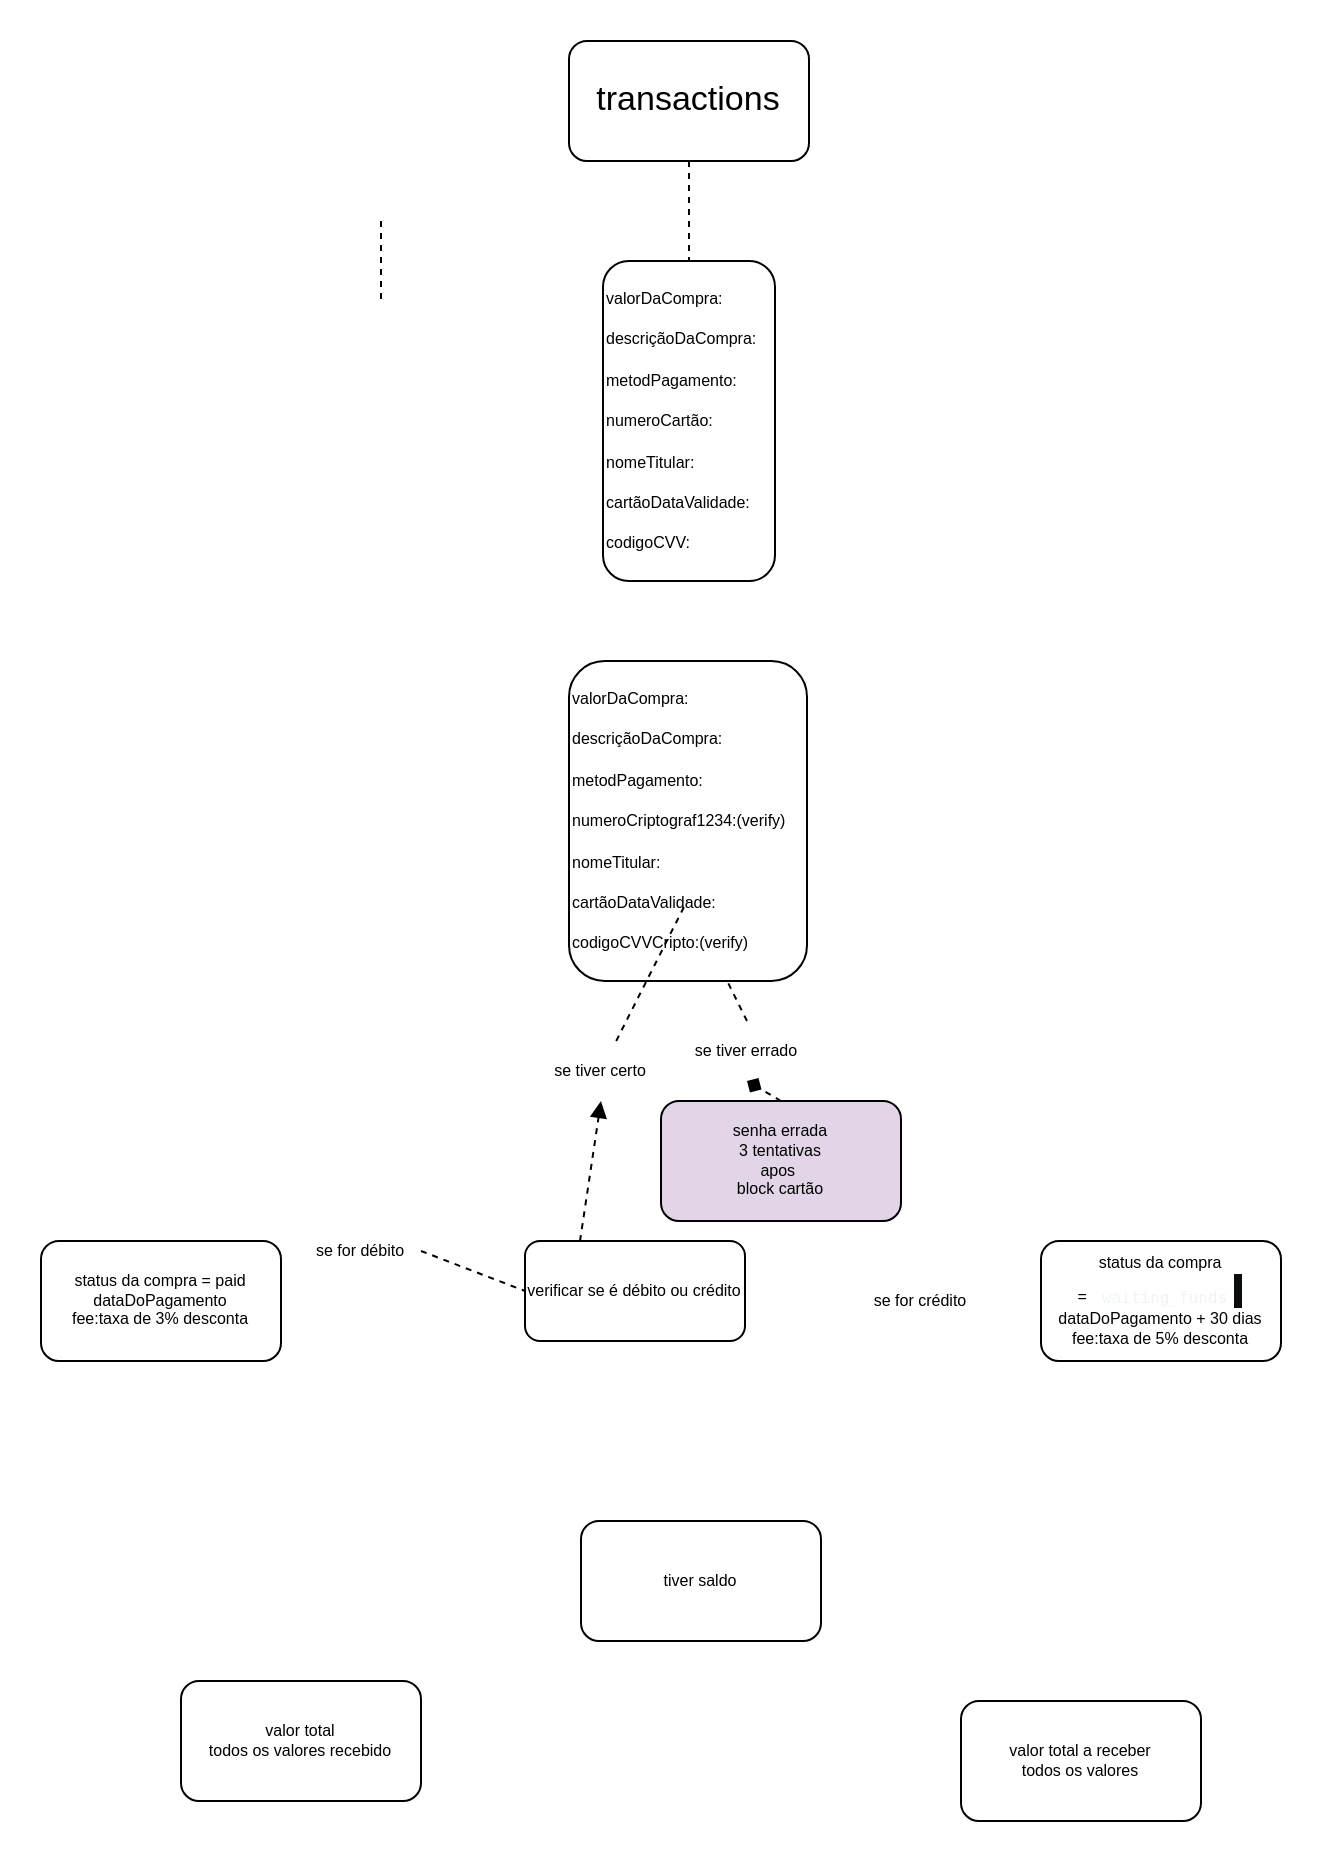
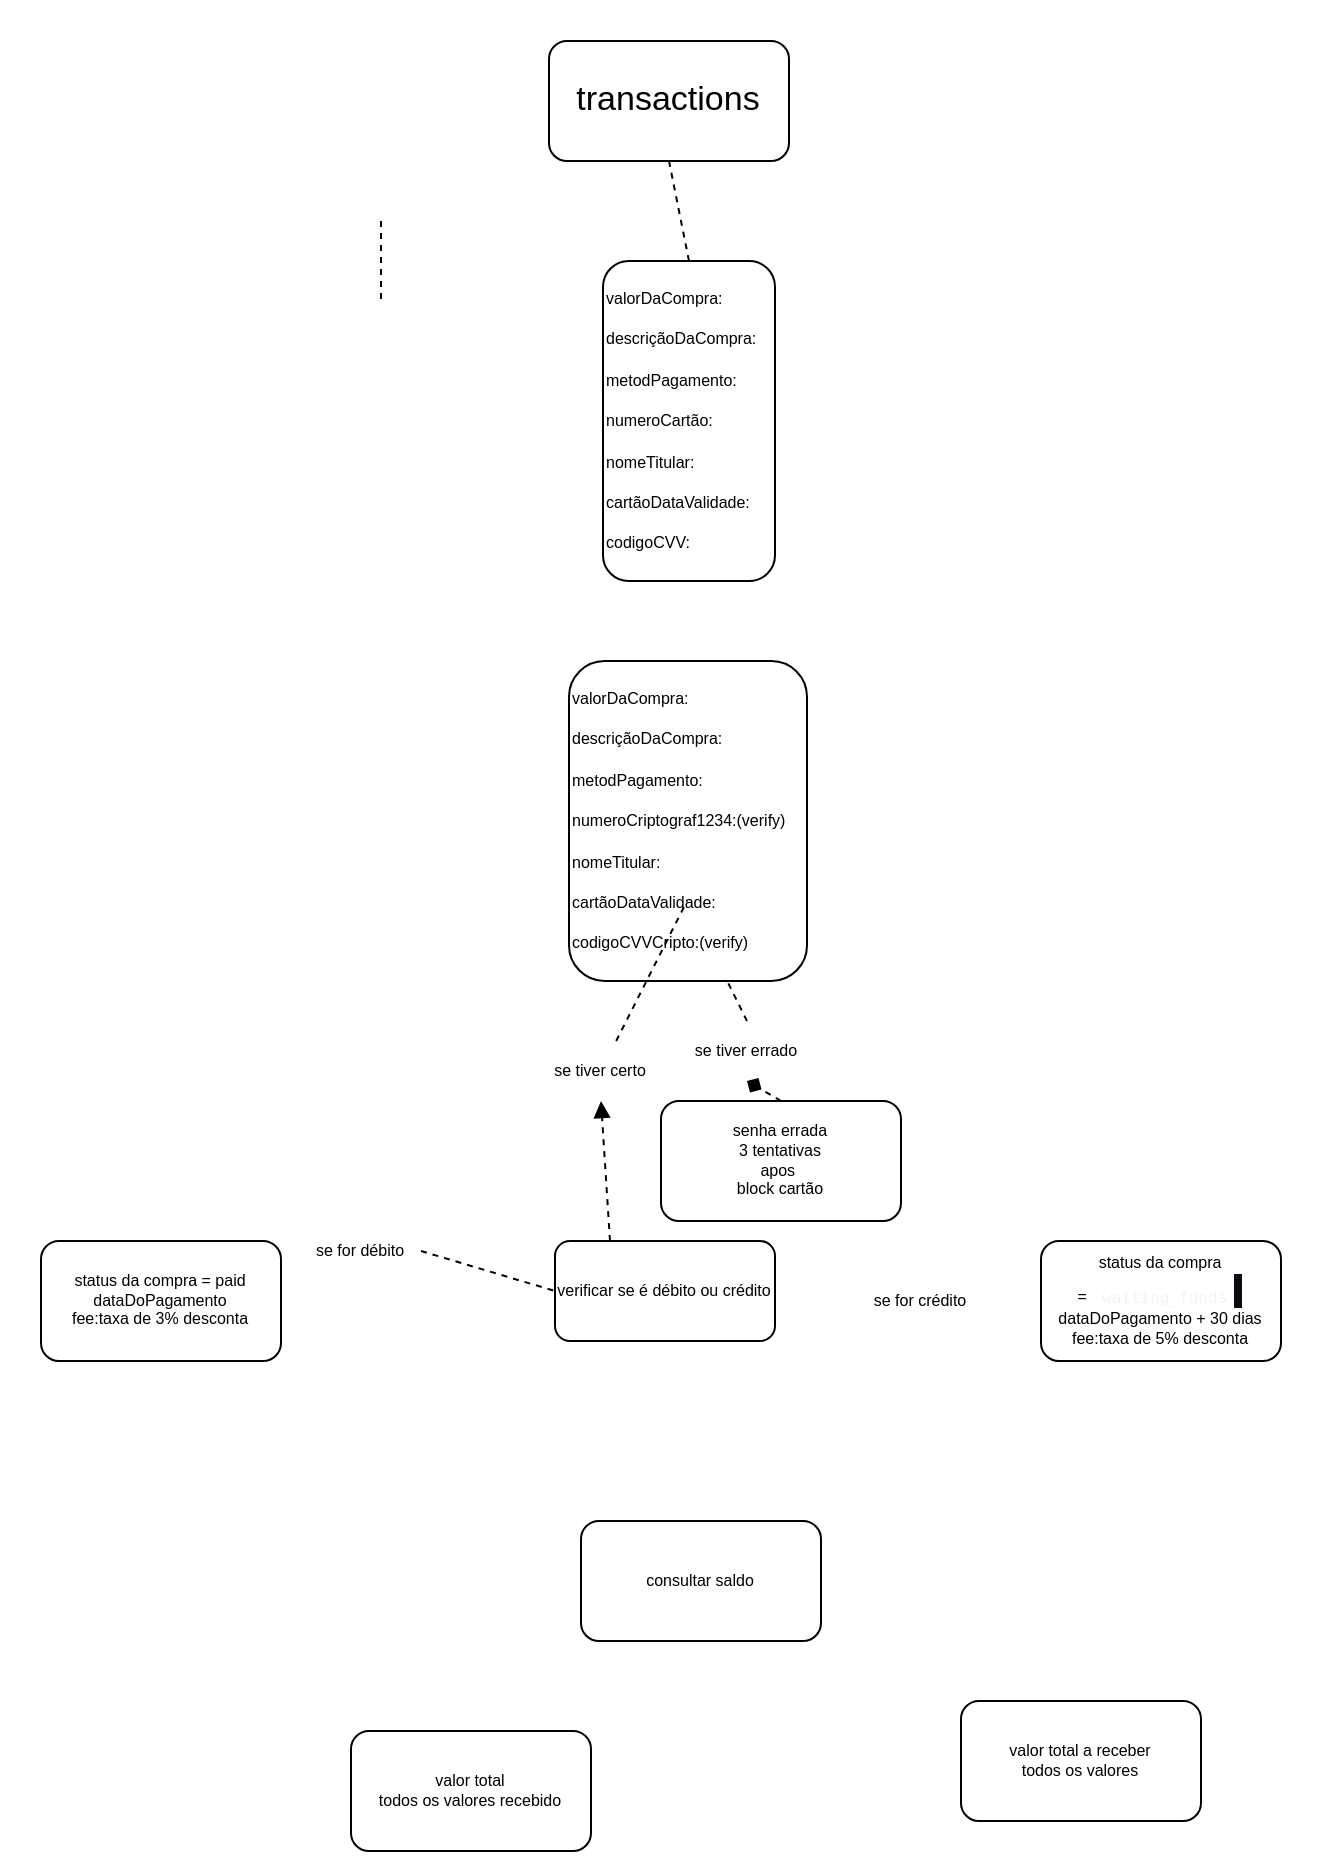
node "transactions": moved (689, 101) -> (669, 101)
node "senha errada 3 tentativas apos block cartão": fillcolor #e1d5e7 -> #ffffff
node "verificar se é débito ou crédito": moved (635, 1291) -> (665, 1291)
node "tiver saldo": label "tiver saldo" -> "consultar saldo"
node "valor total todos os valores recebido": moved (301, 1741) -> (471, 1791)
